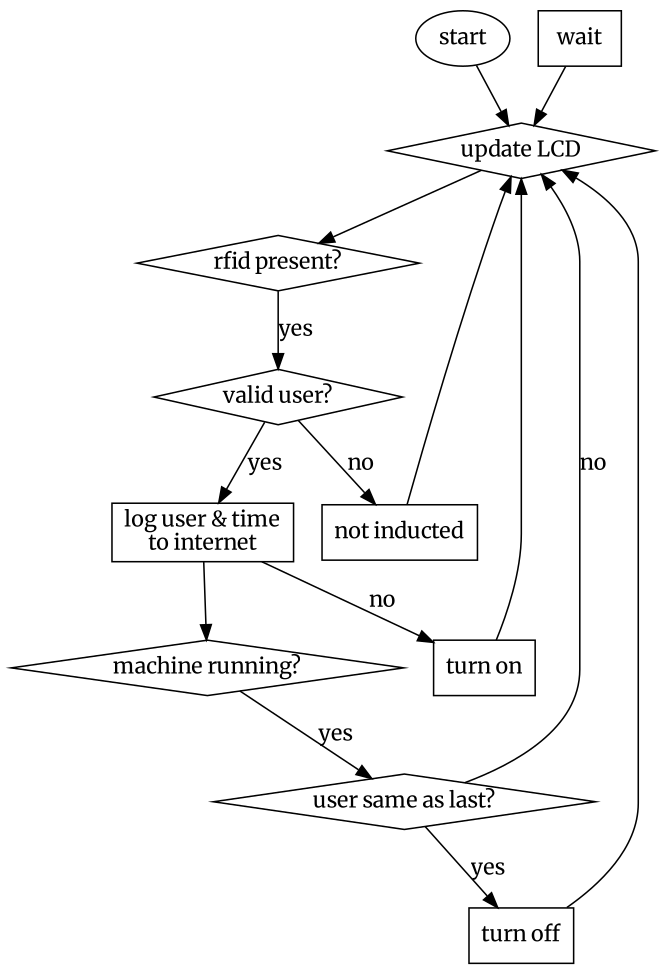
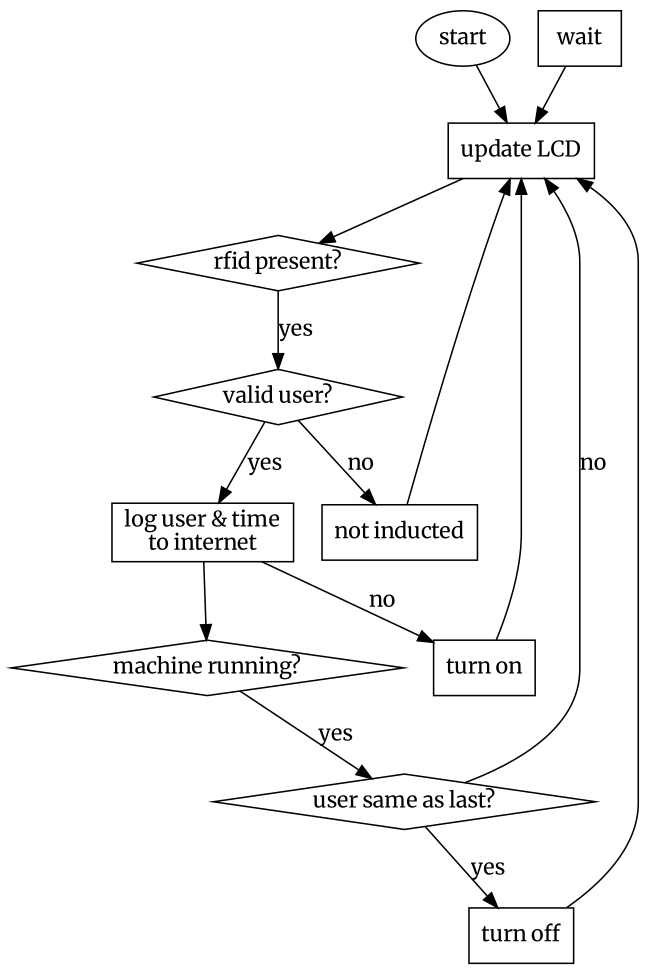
node "update LCD": shape diamond -> box
